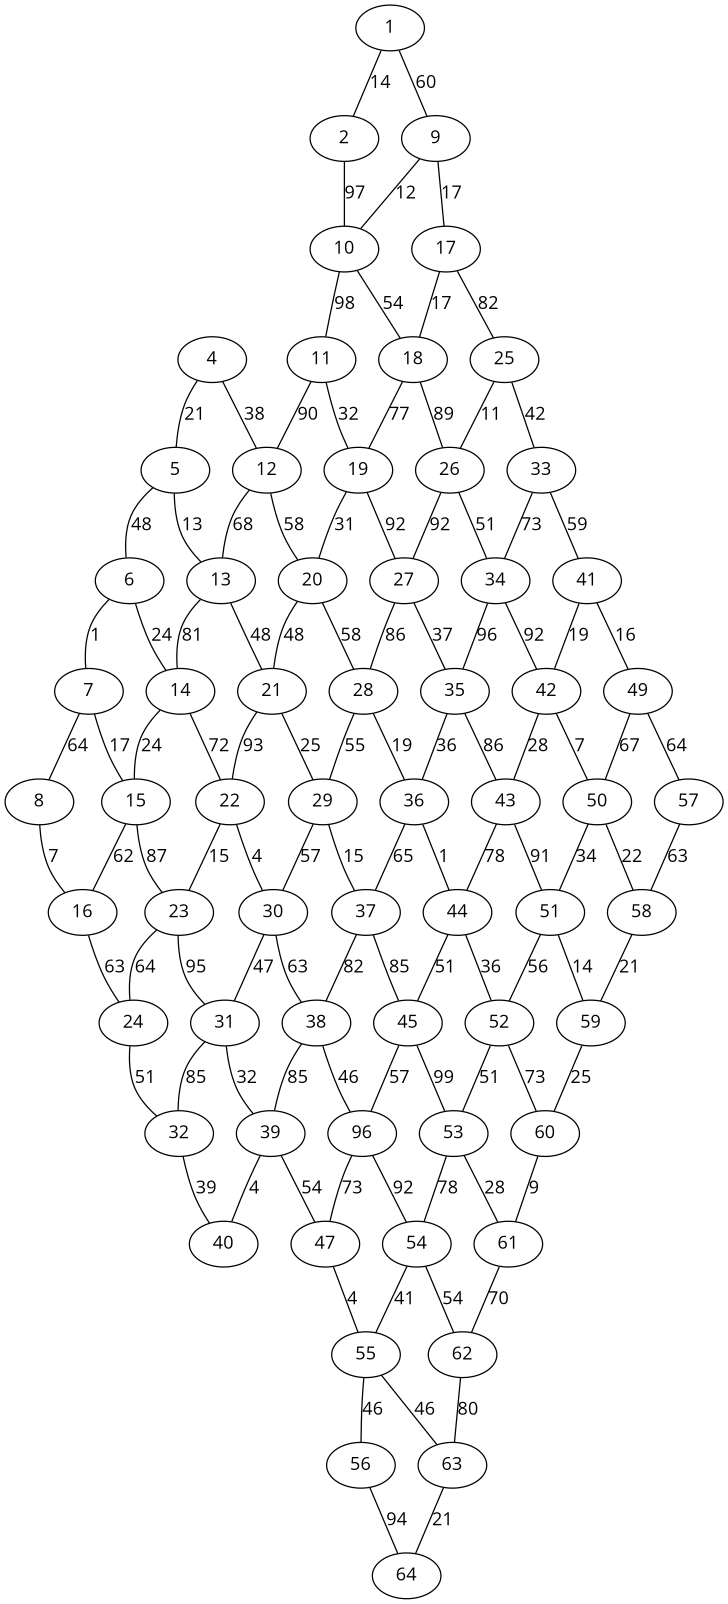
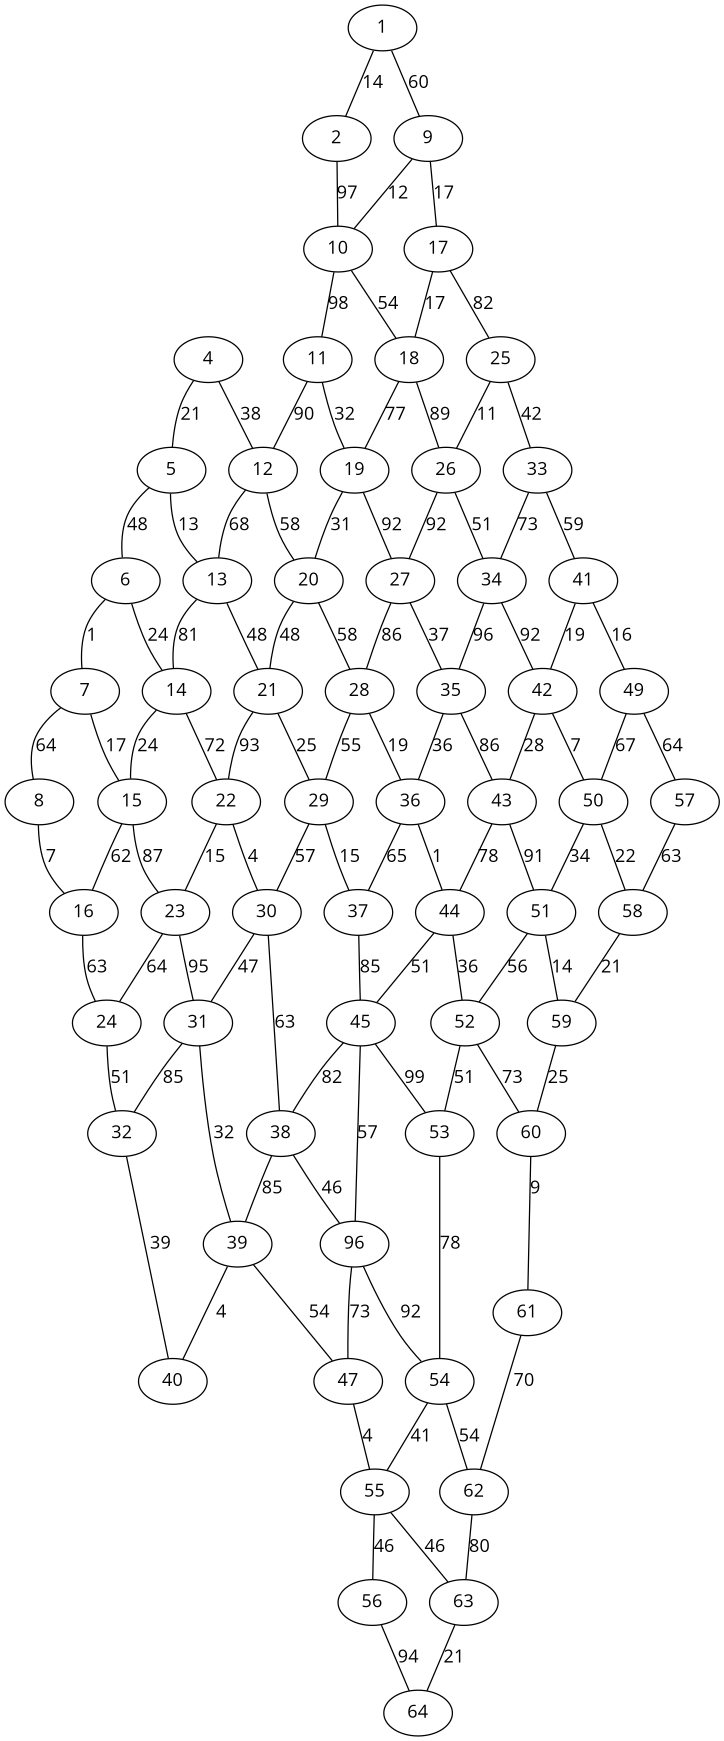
edge "37" -- "38": now "45" -- "38"
edge "53" -- "61": removed, label "28"
